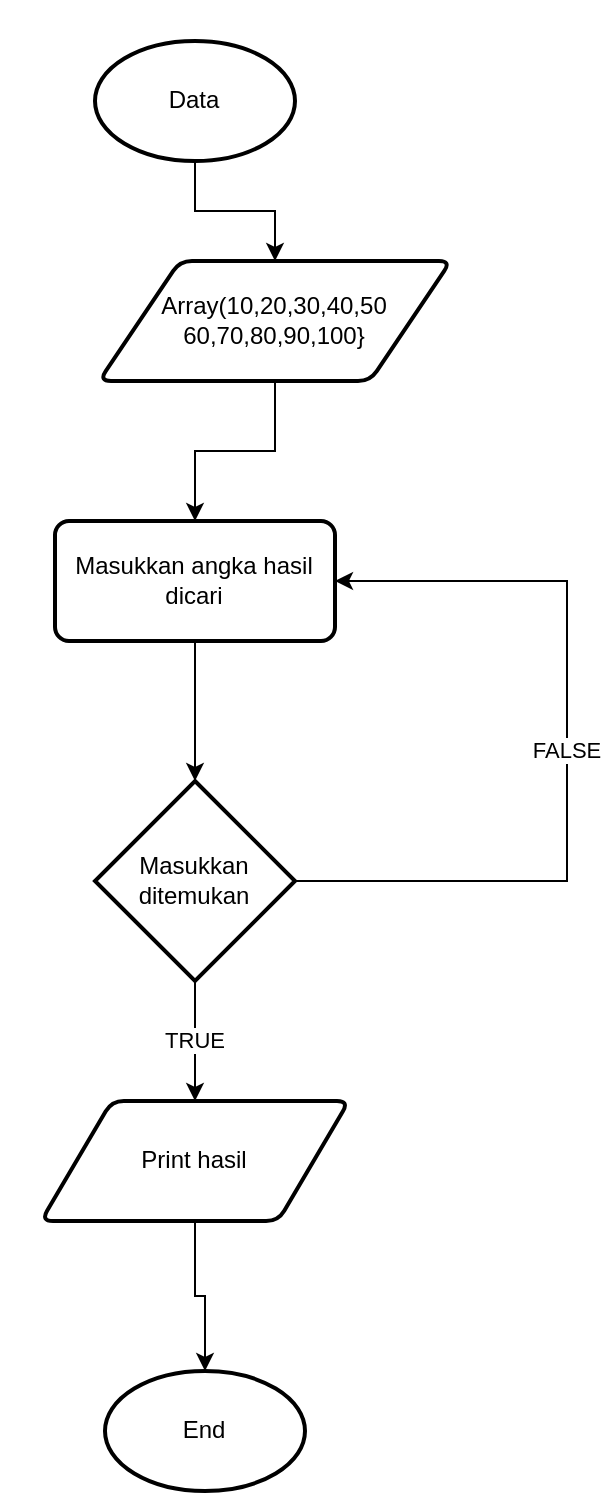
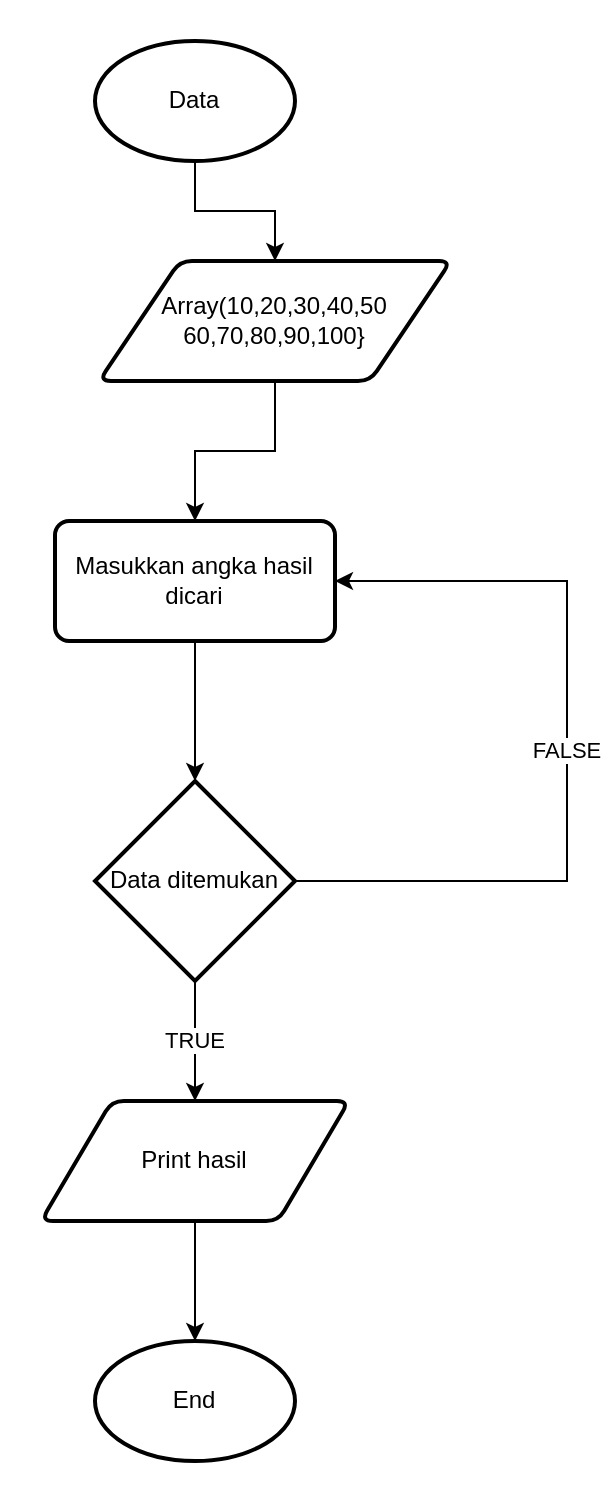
node "Masukkan ditemukan": label "Masukkan ditemukan" -> "Data ditemukan"
node "End": moved (205, 1431) -> (195, 1401)
